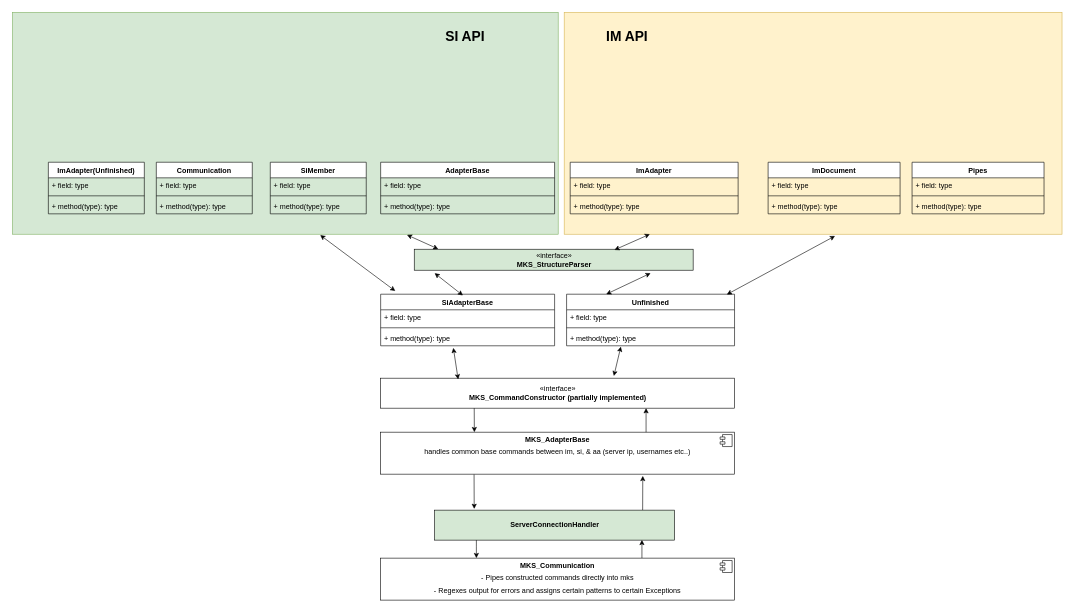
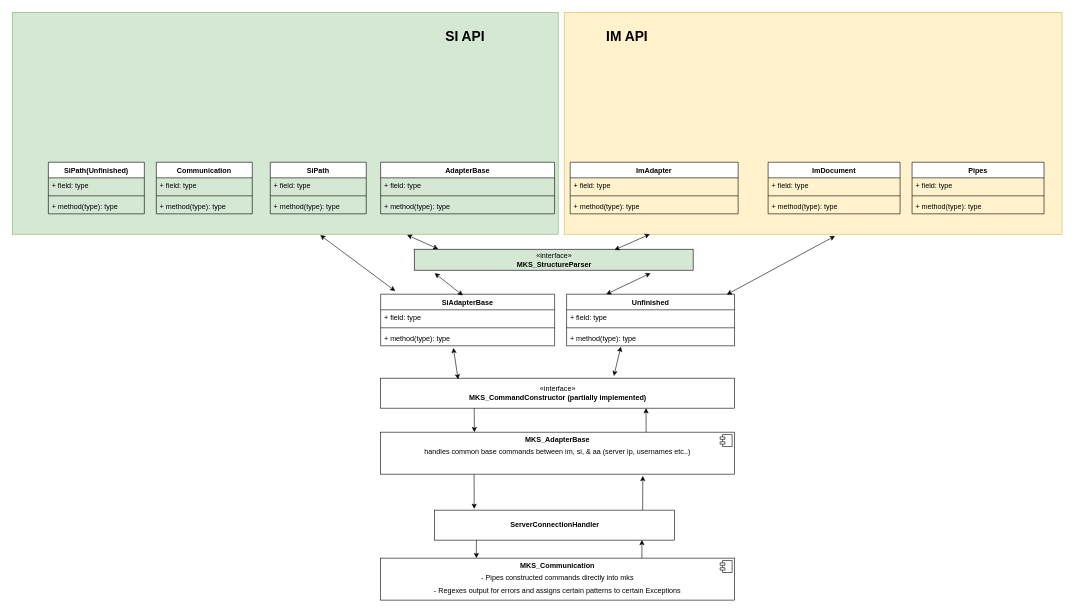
node "ImAdapter(Unfinished)": label "ImAdapter(Unfinished)" -> "SiPath(Unfinished)"
node "SiMember": label "SiMember" -> "SiPath"
node "ServerConnectionHandler": fillcolor #d5e8d4 -> #ffffff
